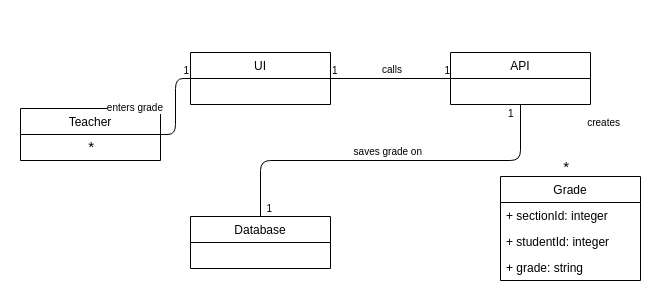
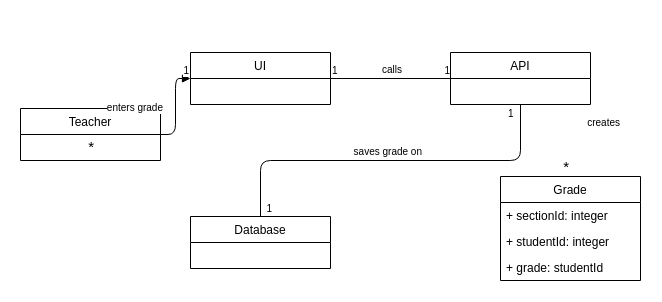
edge "UI" -- "Teacher": arrowhead none -> block
node "+ grade: string": label "+ grade: string" -> "+ grade: studentId"
